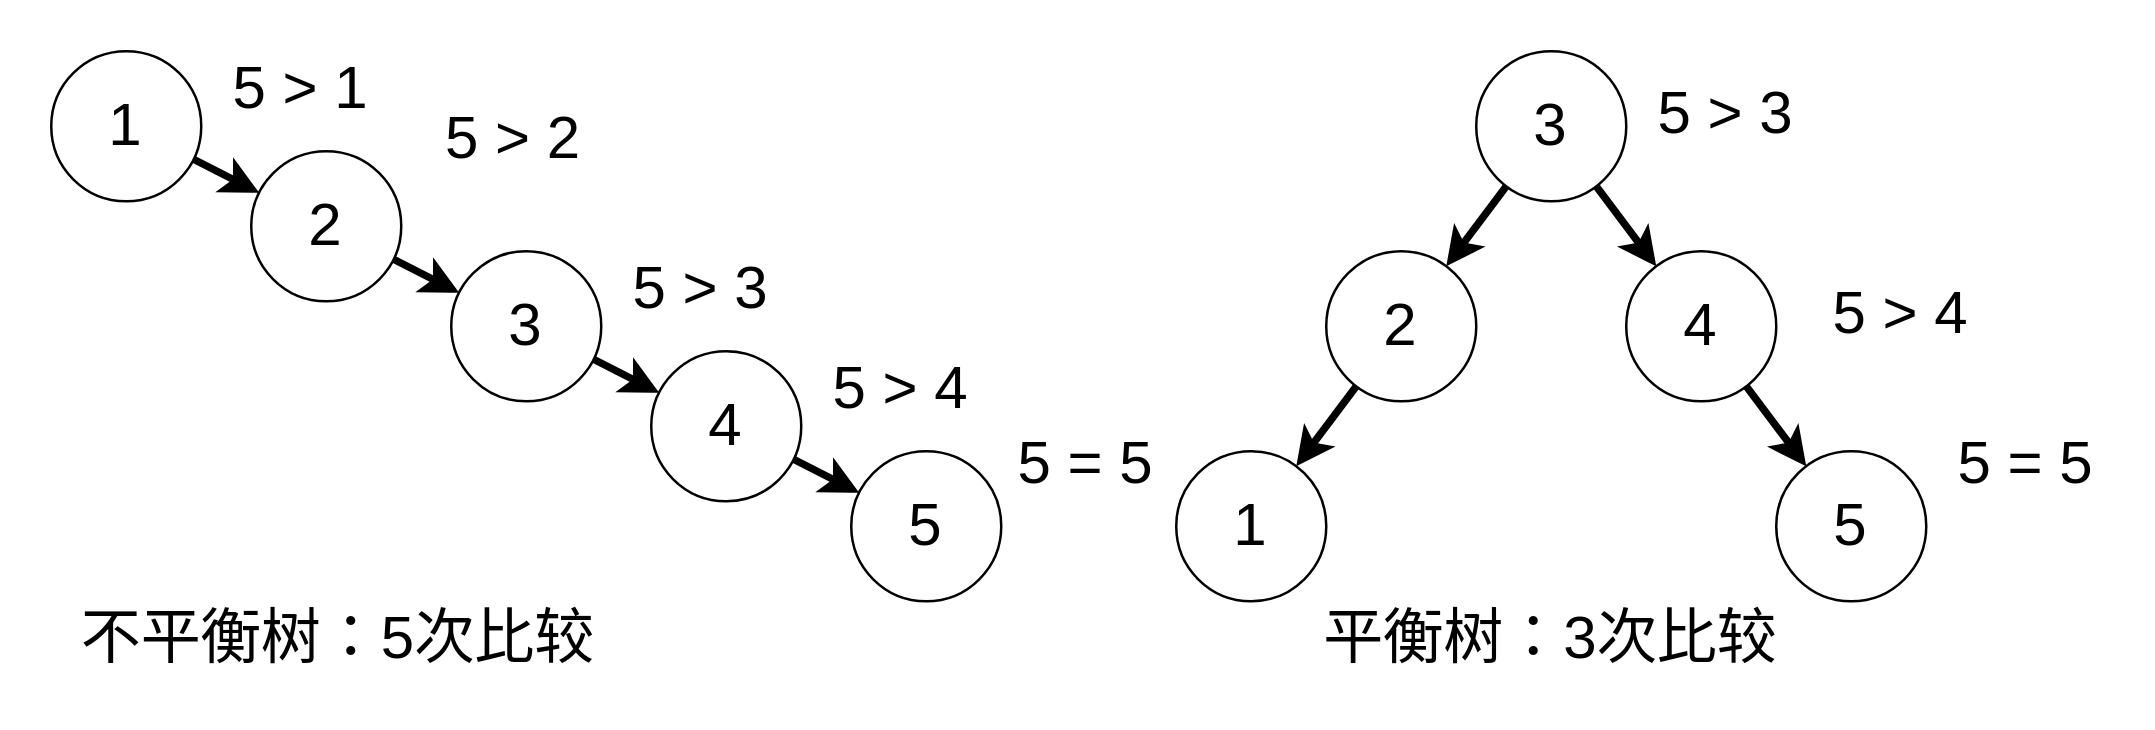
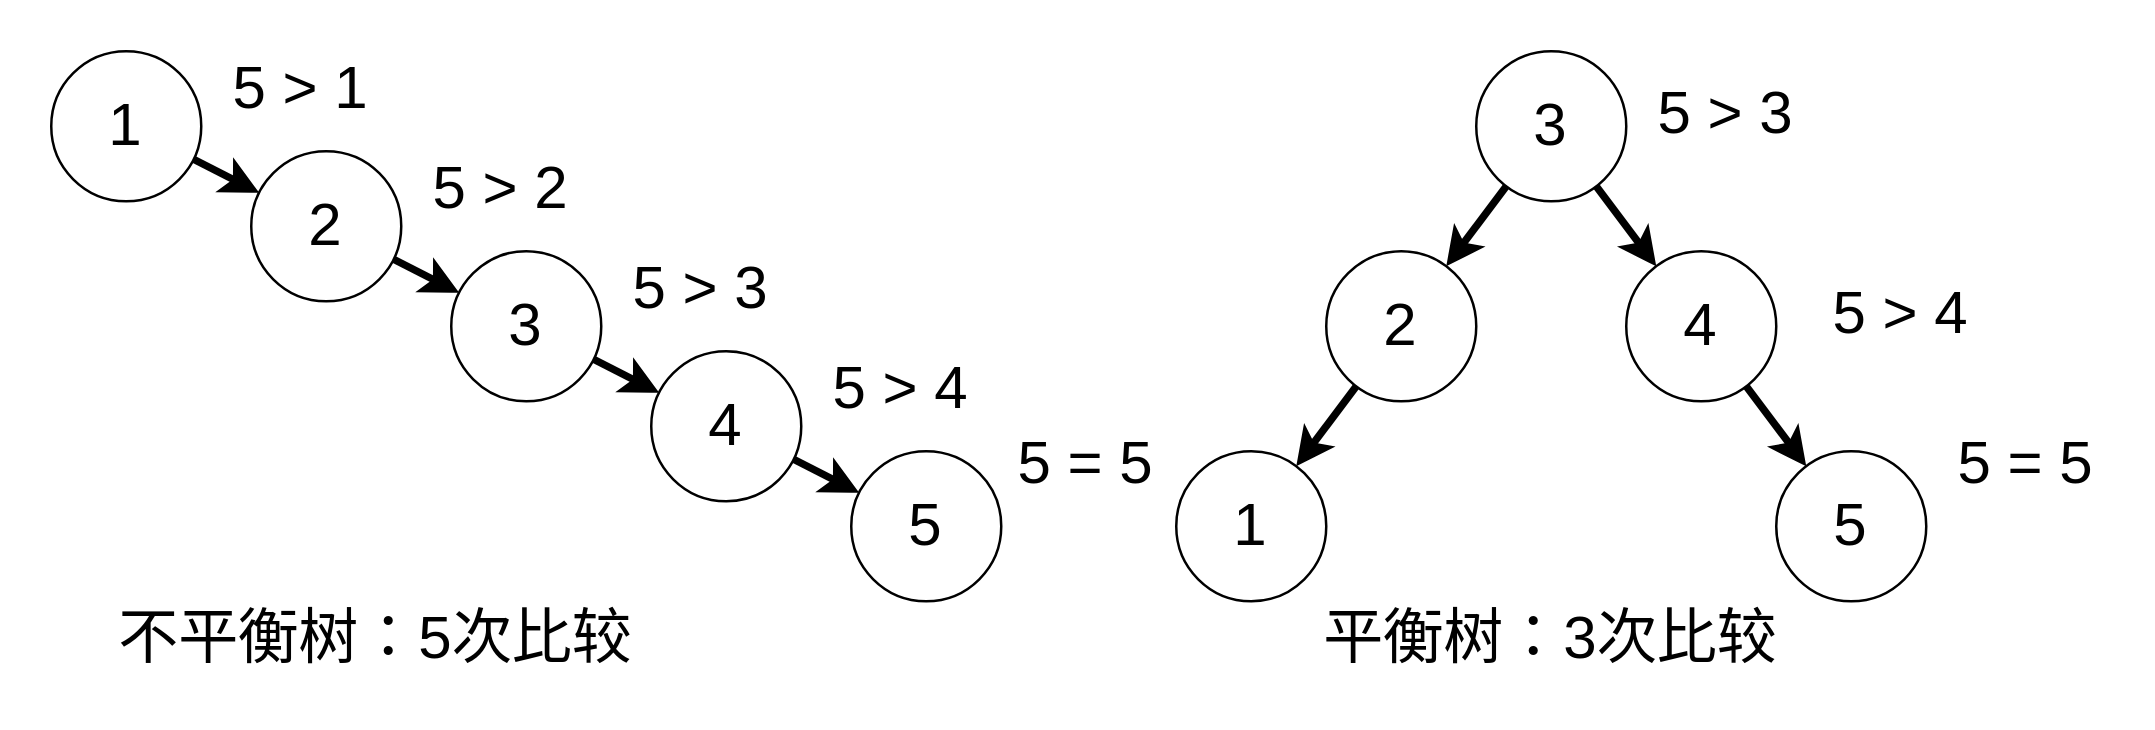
node "5 > 2": moved (514, 139) -> (501, 189)
node "不平衡树：5次比较": moved (339, 639) -> (376, 639)
